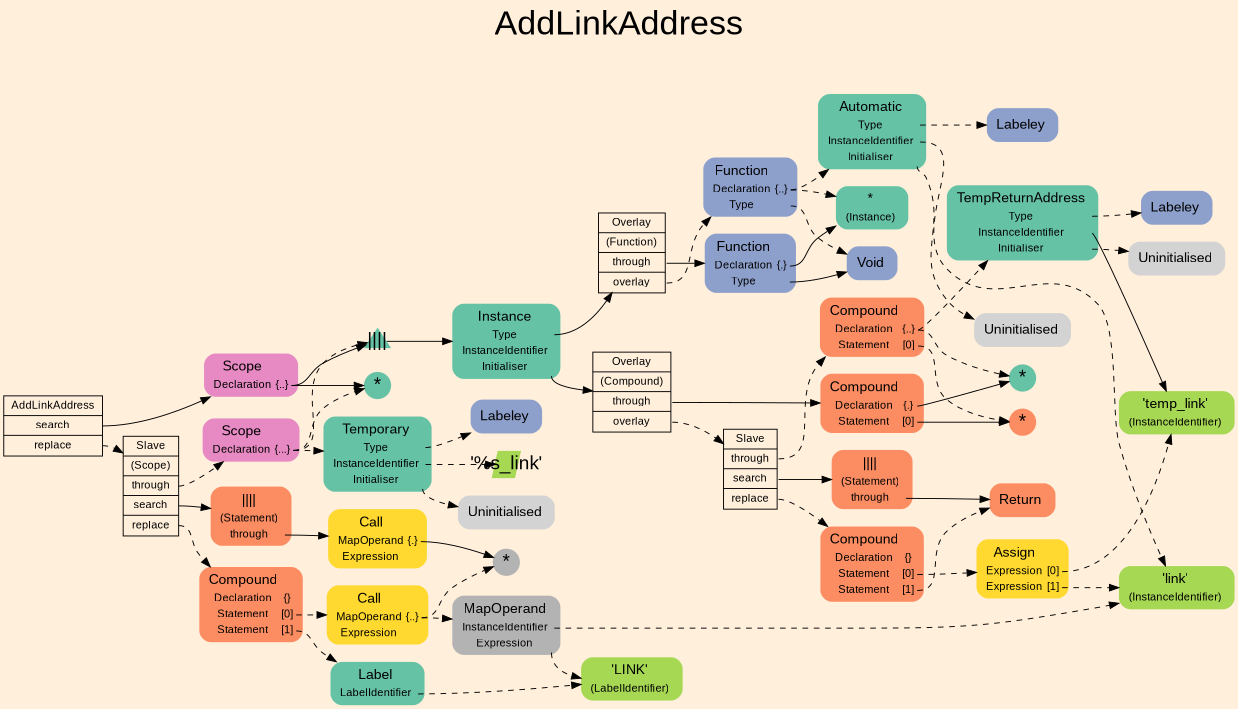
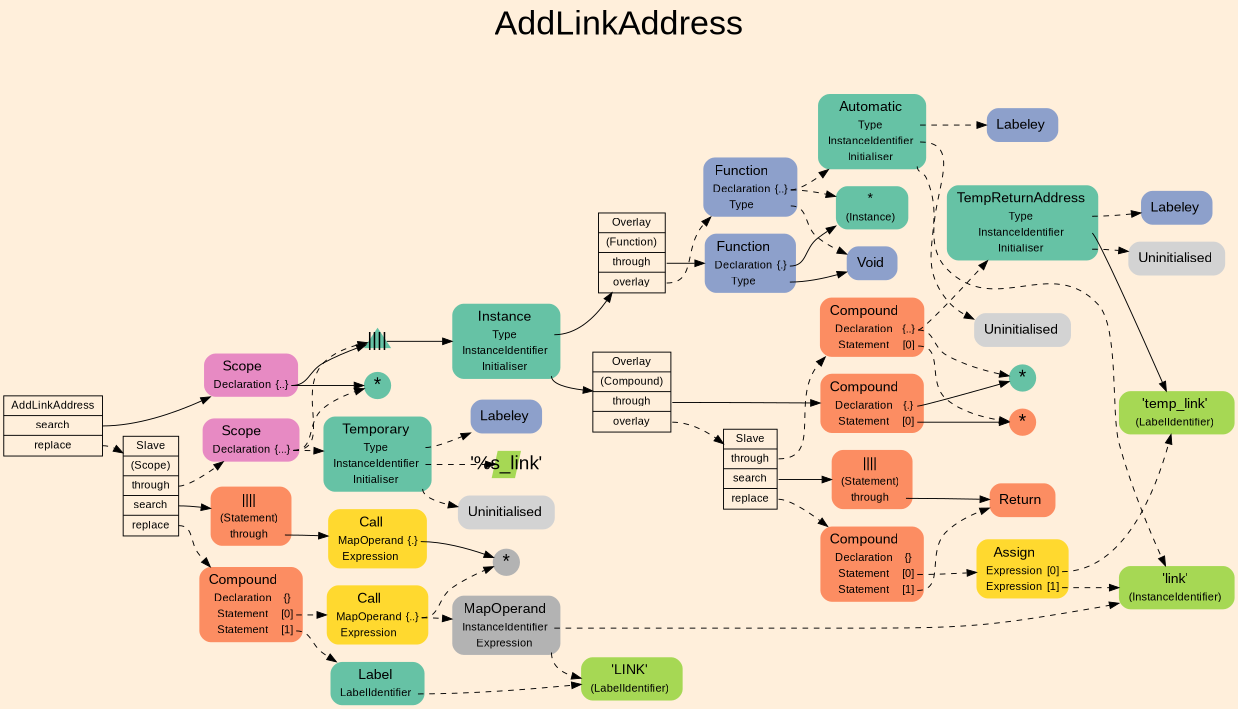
node "'temp_link'": text "(InstanceIdentifier)" -> "(LabelIdentifier)"
